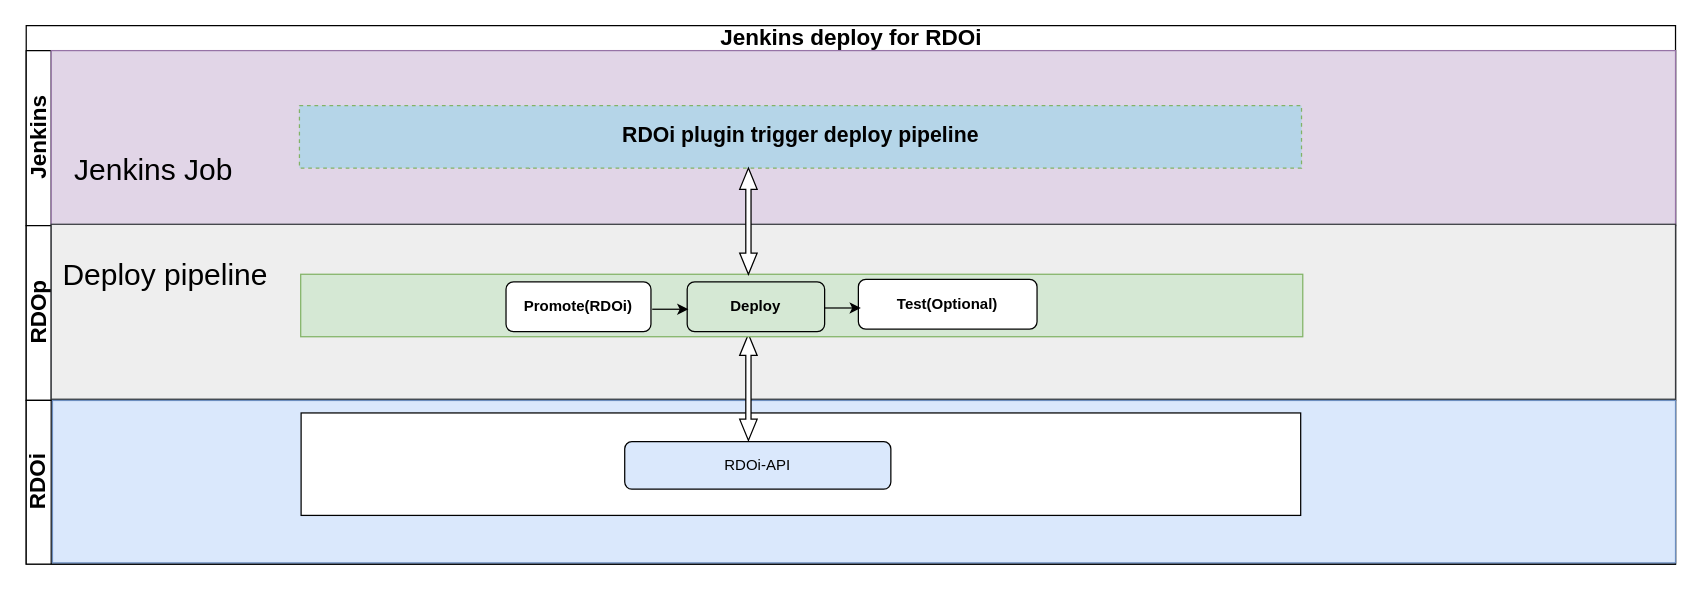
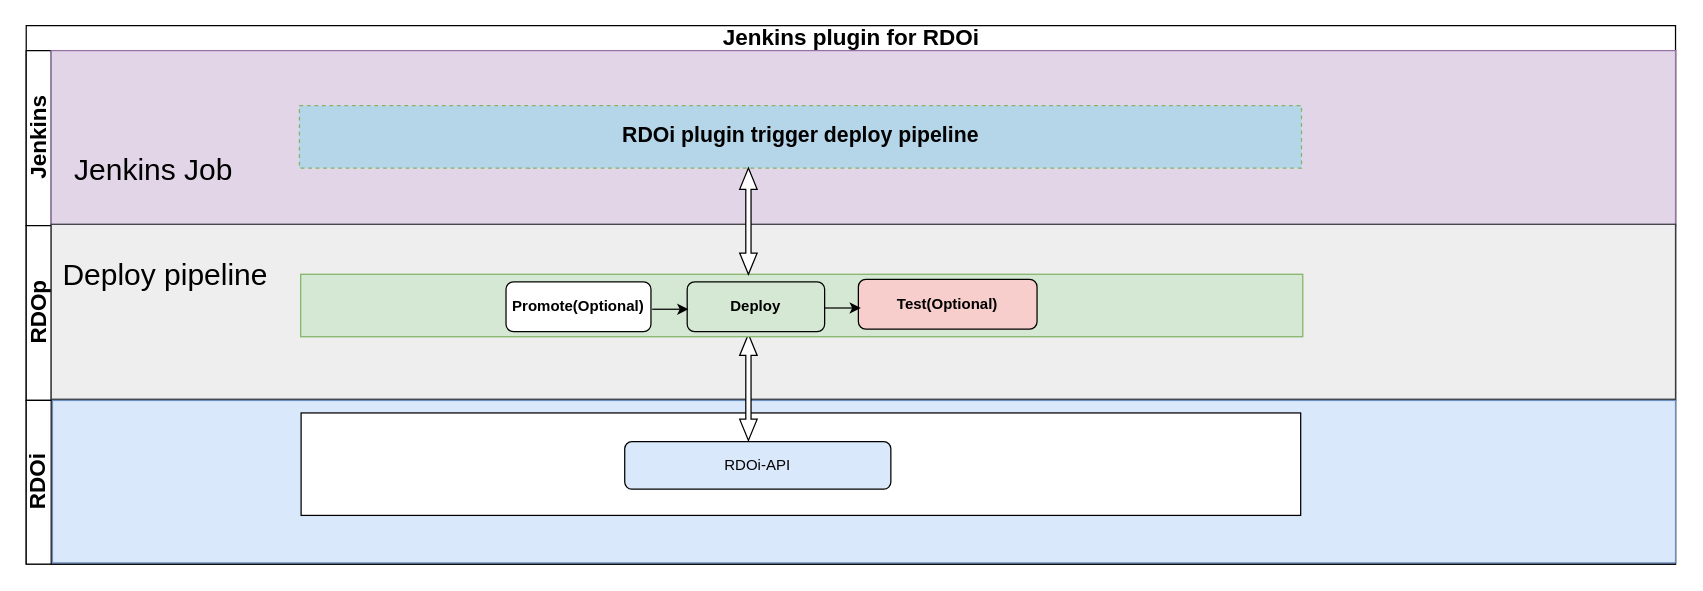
node "Jenkins deploy for RDOi": label "Jenkins deploy for RDOi" -> "Jenkins plugin for RDOi"
node "Test(Optional)": fillcolor #ffffff -> #f8cecc
node "Promote(RDOi)": label "Promote(RDOi)" -> "Promote(Optional)"
